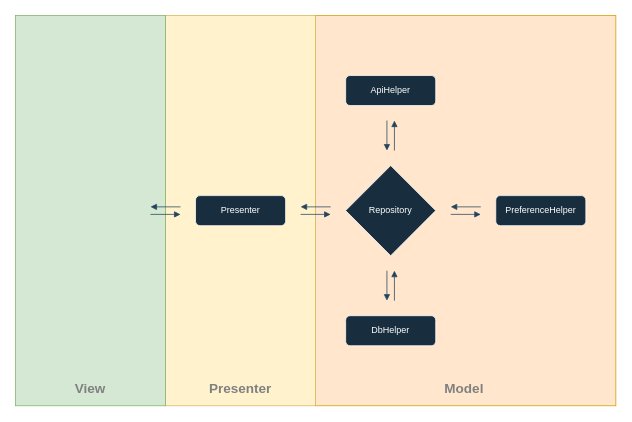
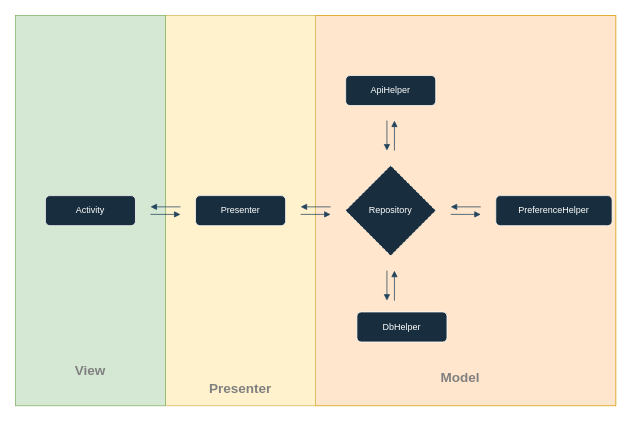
node "Activity": added
node "Repository": style solid -> dashed
node "PreferenceHelper": size 90x30 -> 116x30
node "DbHelper": moved (390, 330) -> (402, 327)
node "View": moved (90, 389) -> (90, 370)
node "Model": moved (464, 389) -> (460, 377)
